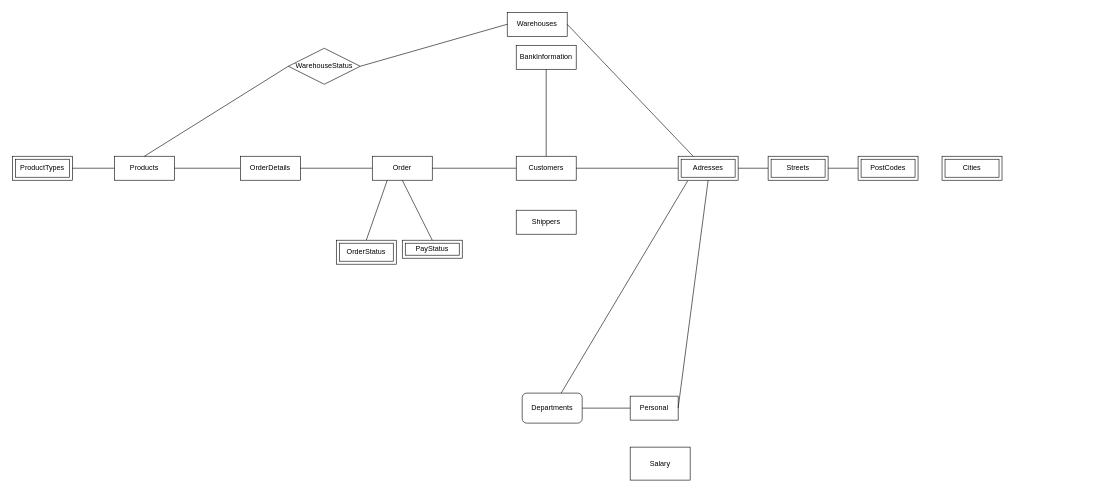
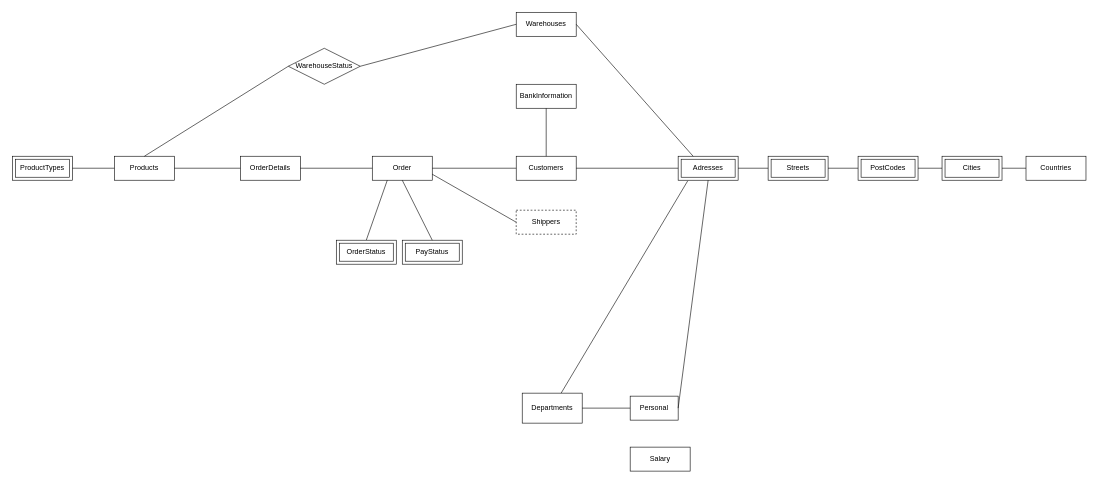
node "Warehouses": moved (537, 24) -> (546, 24)
node "BankInformation": moved (546, 57) -> (546, 96)
edge "PostCodes" -- "Cities": added
edge "Cities" -- "Countries": added
node "Countries": added
edge "Order" -- "Shippers": added
node "Shippers": style solid -> dashed
node "PayStatus": size 60x18 -> 60x24
node "Departments": shape rounded rectangle -> rectangle
node "Salary": size 60x33 -> 60x24
